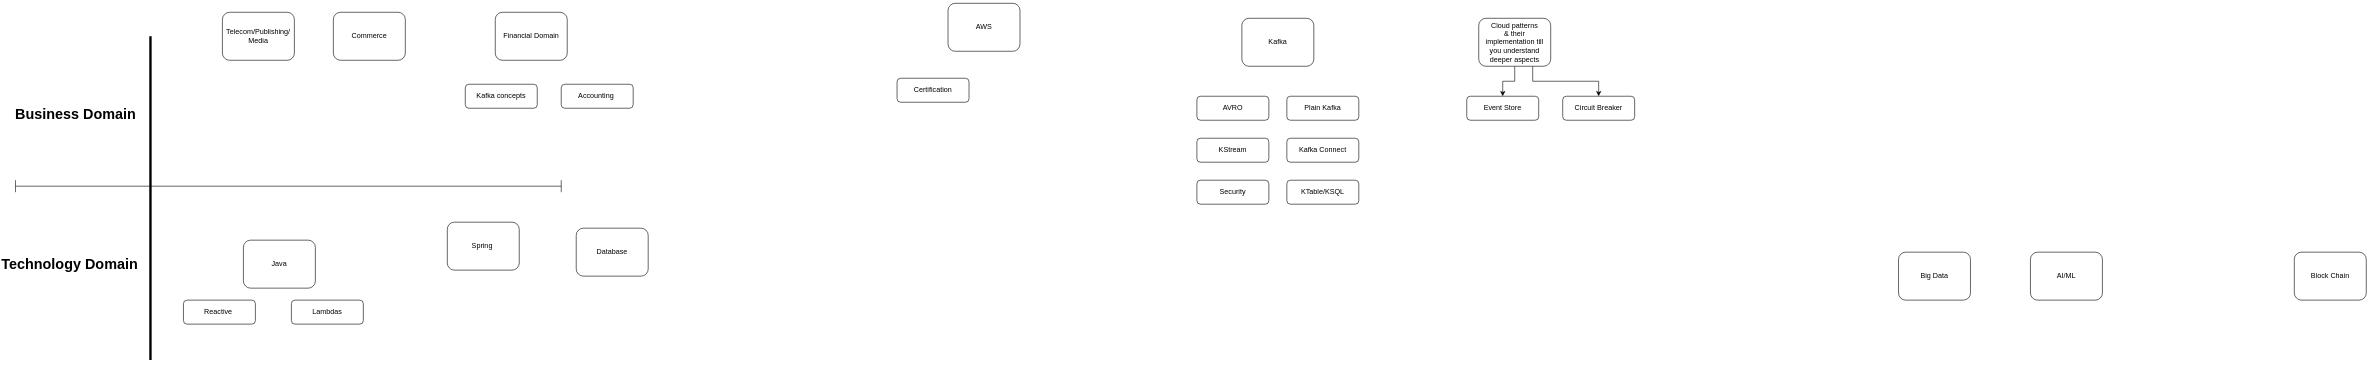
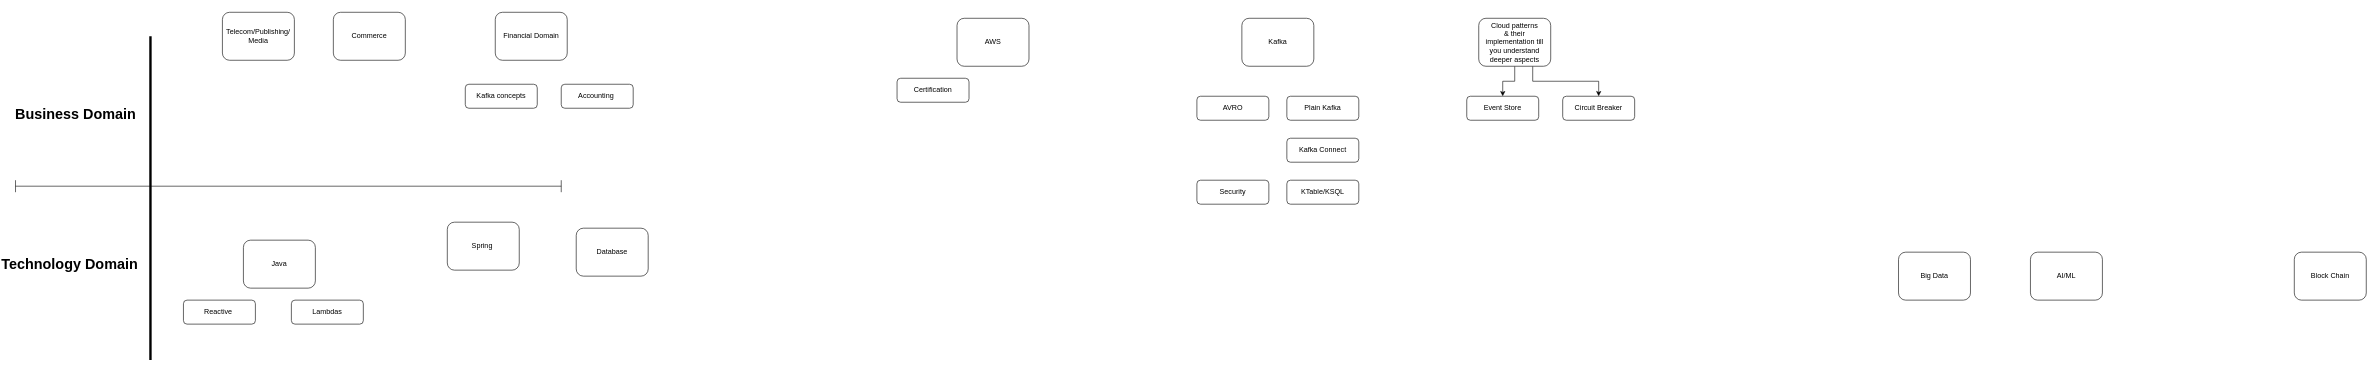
node "AWS": moved (984, 27) -> (993, 42)
node "KStream": removed
